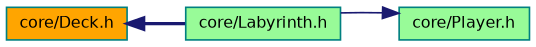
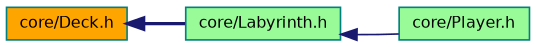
edge "core/Labyrinth.h" -> "core/Player.h": reversed
